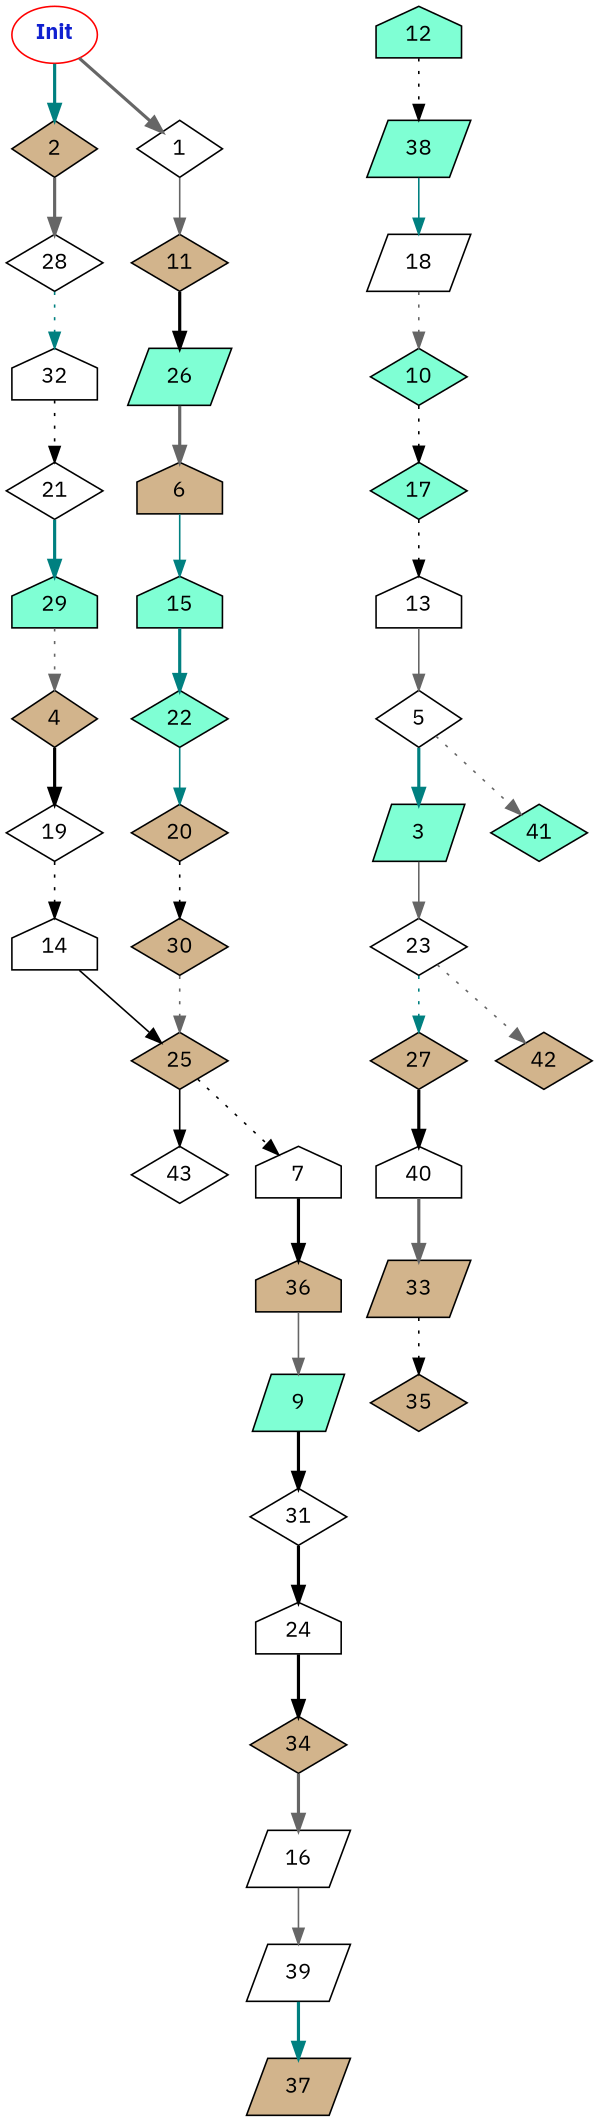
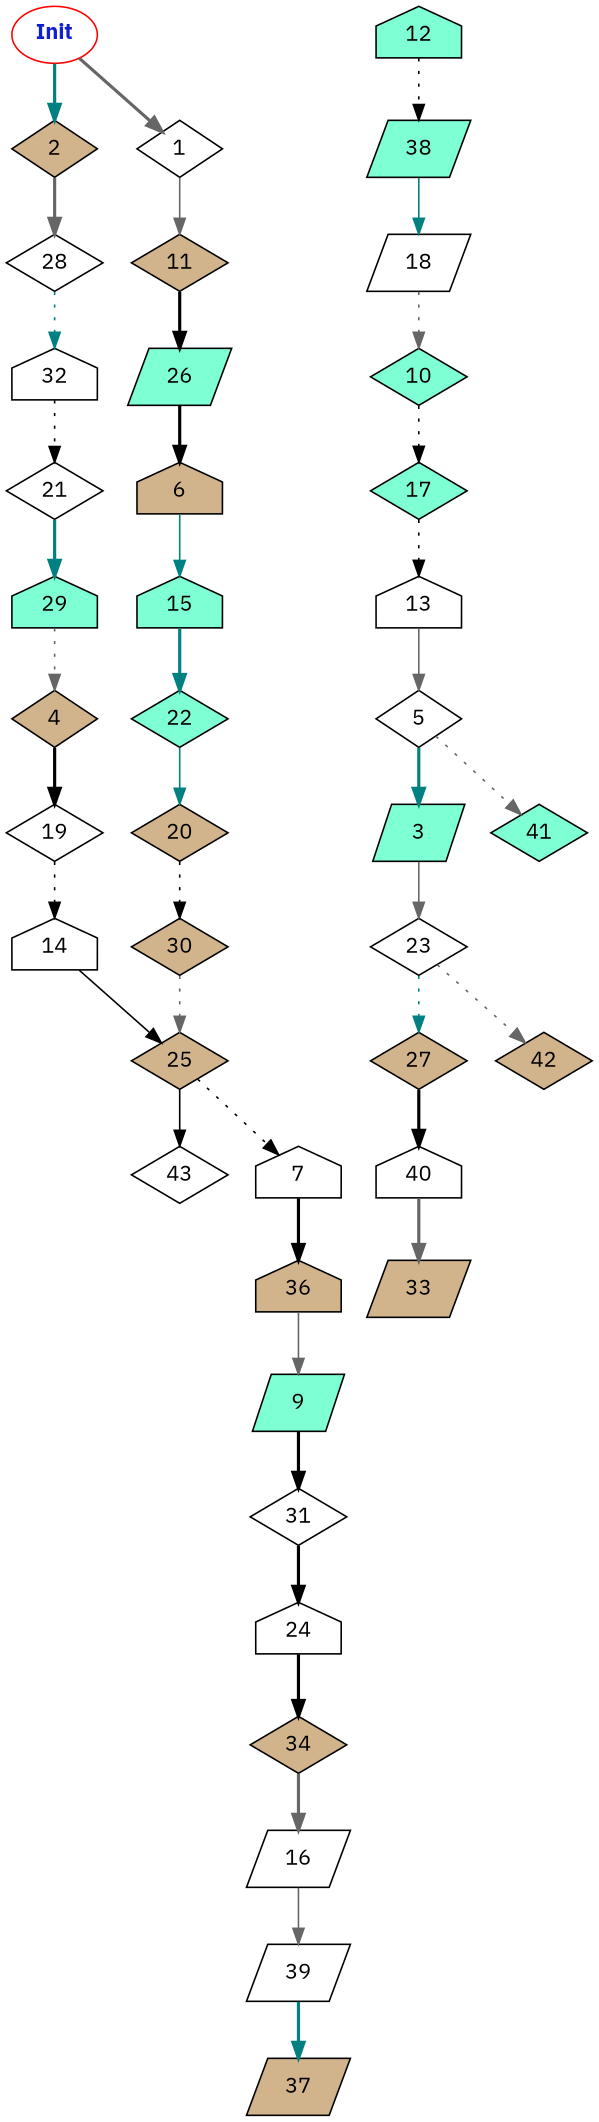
edge "26" -> "6": color gray40 -> black
node "35": removed
